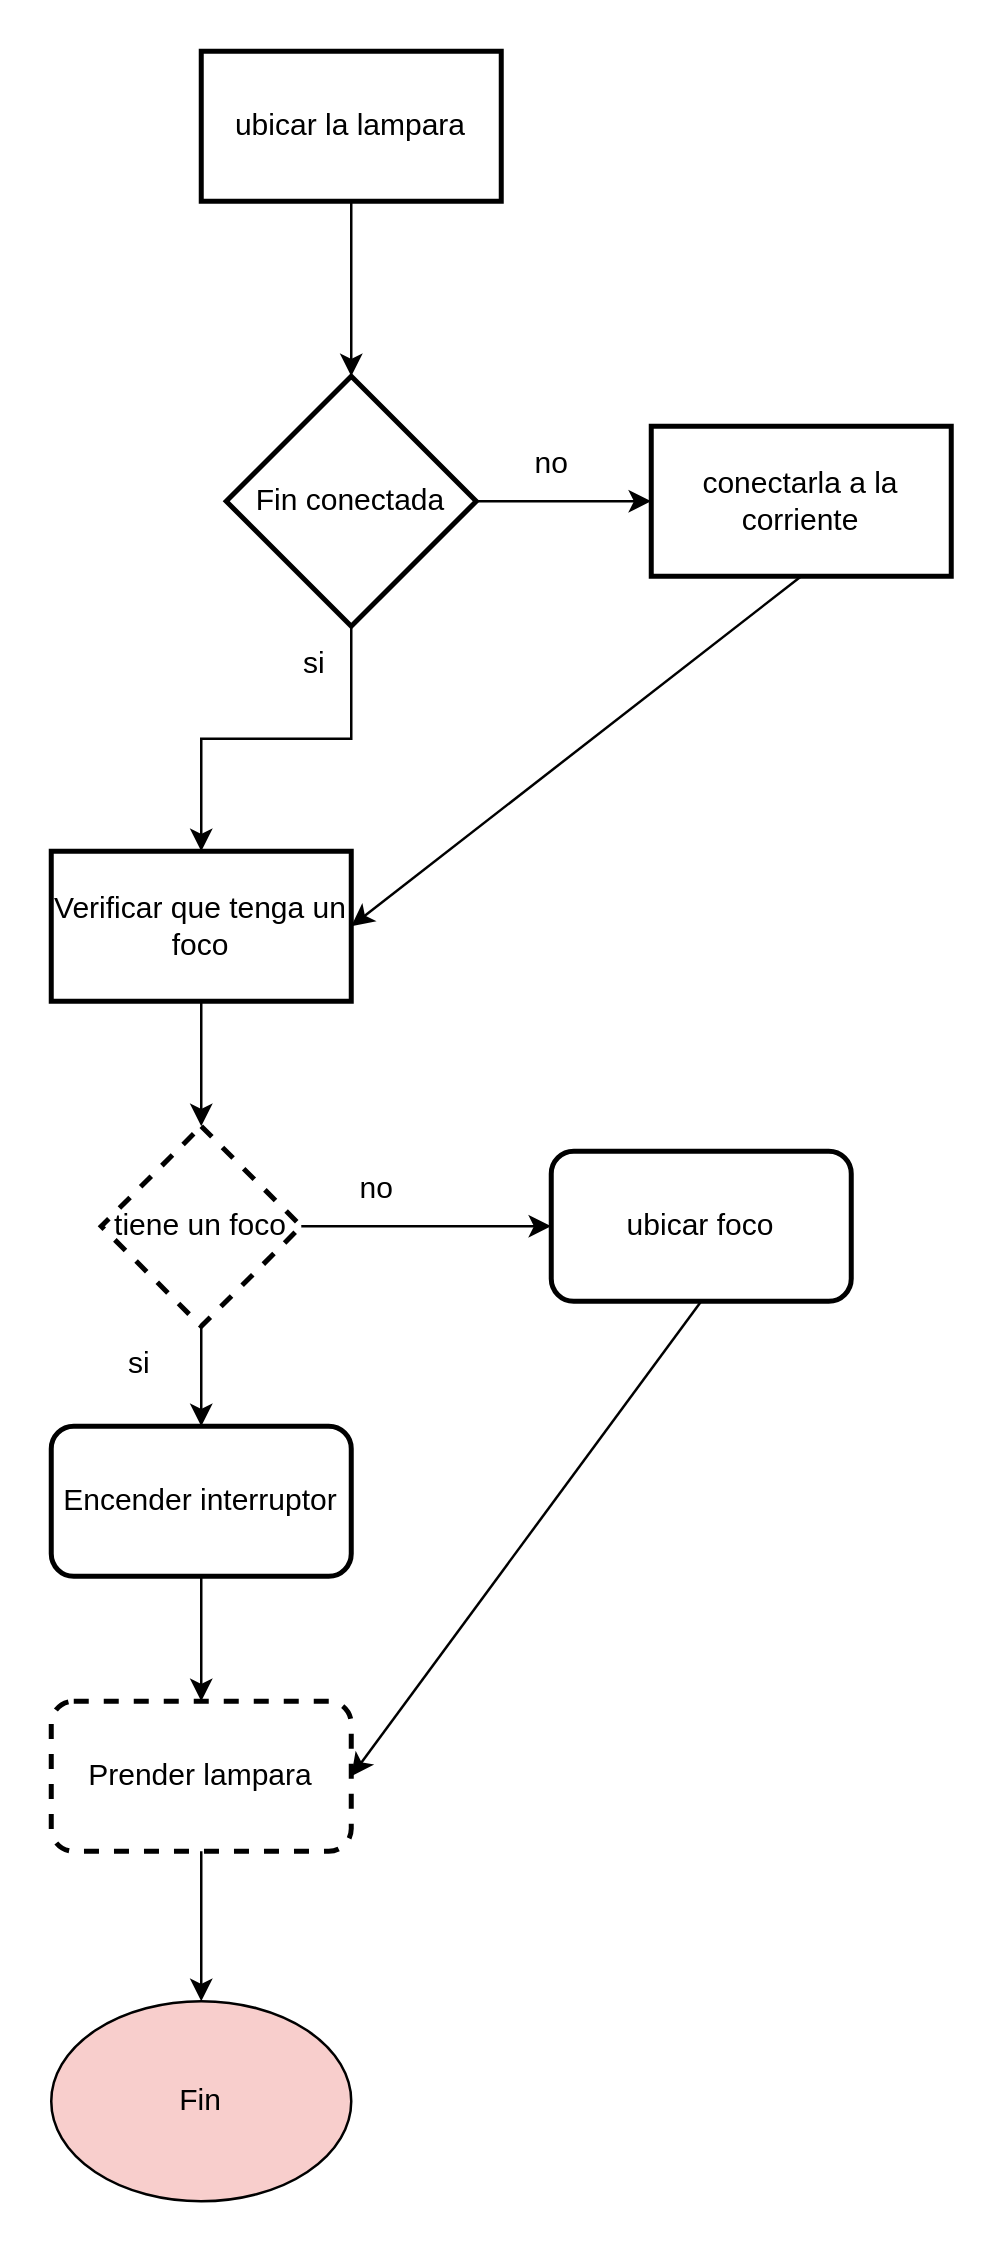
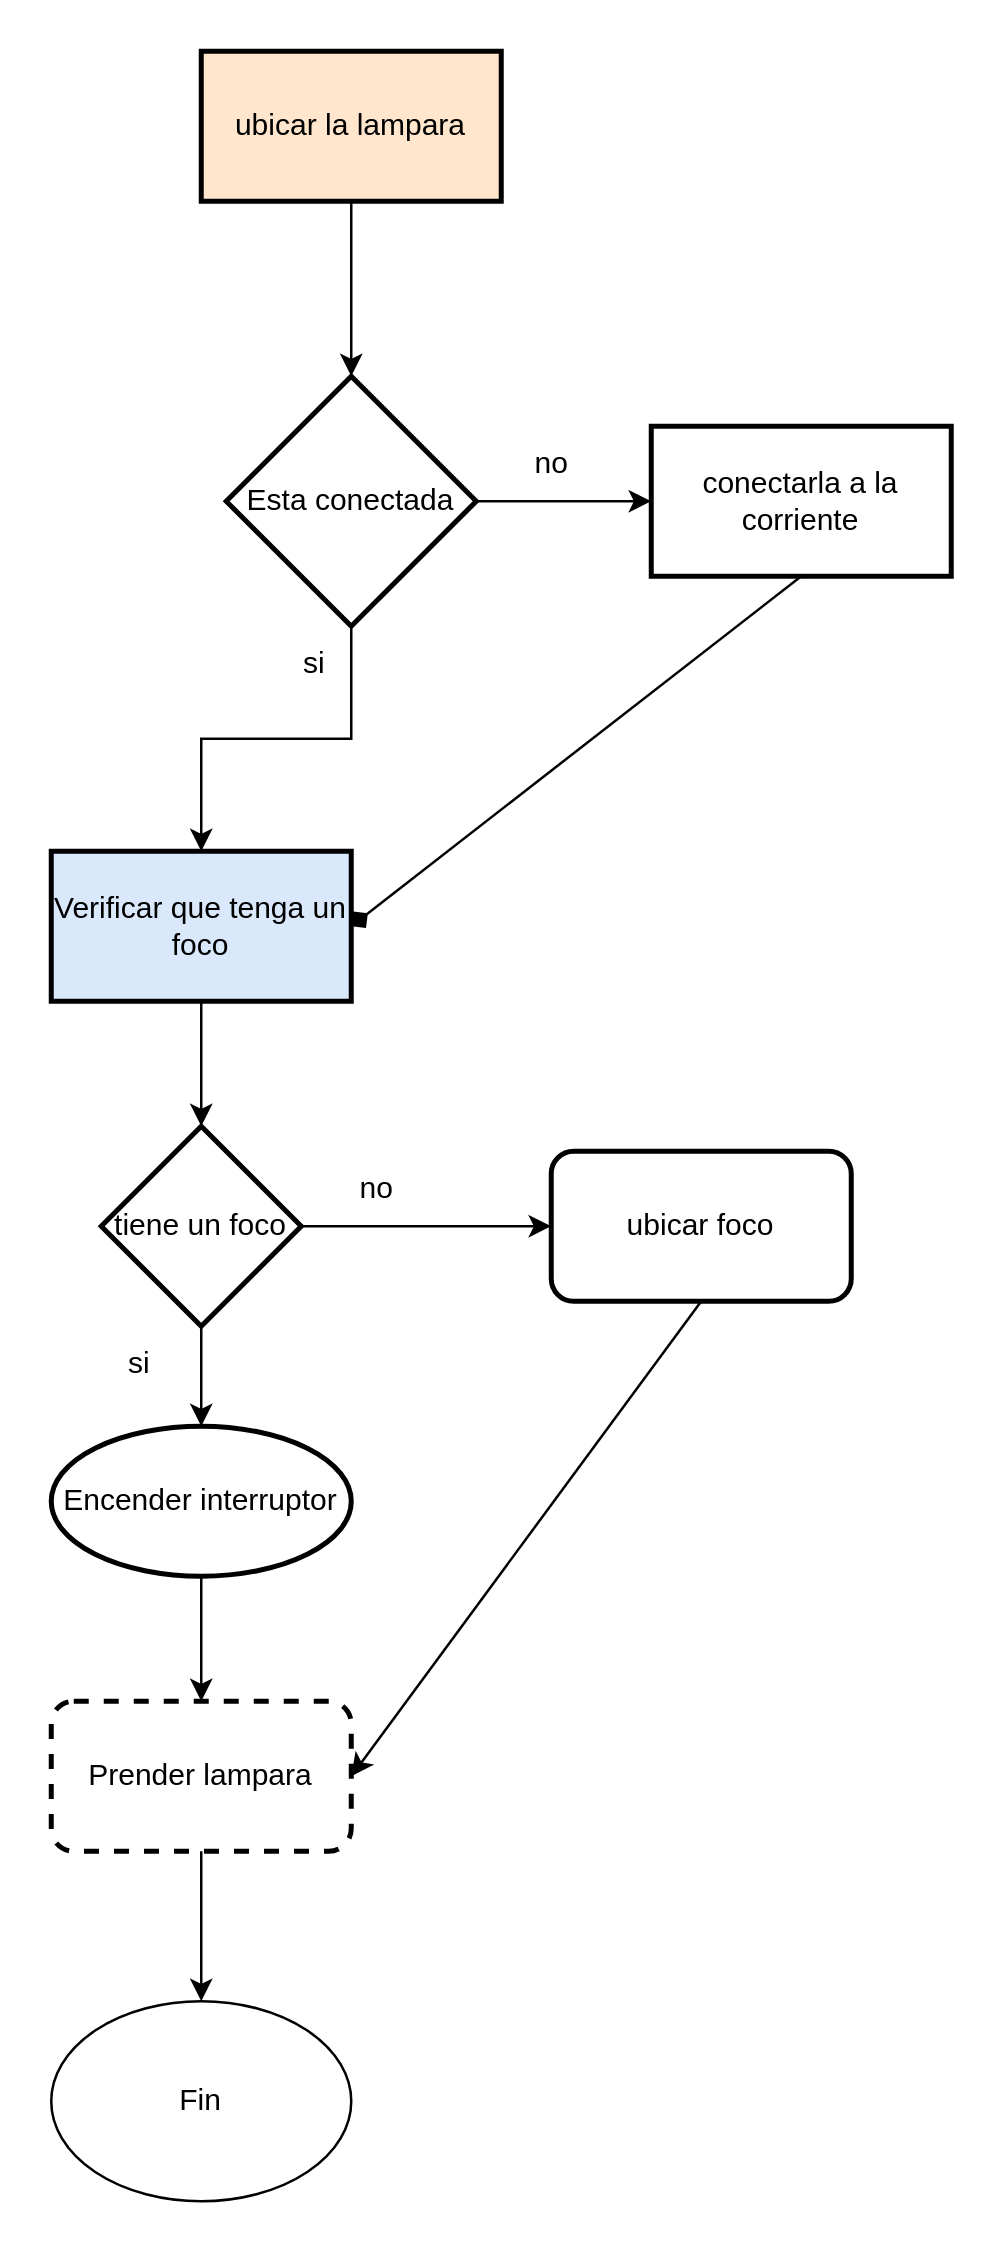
node "ubicar la lampara": fillcolor #ffffff -> #ffe6cc
node "Fin conectada": label "Fin conectada" -> "Esta conectada"
edge "conectarla a la corriente" -> "Verificar que tenga un foco": arrowhead classic -> diamond
node "Verificar que tenga un foco": fillcolor #ffffff -> #dae8fc
node "tiene un foco": style dashed -> solid
node "Encender interruptor": shape rounded rectangle -> ellipse
node "Fin": fillcolor #f8cecc -> #ffffff
